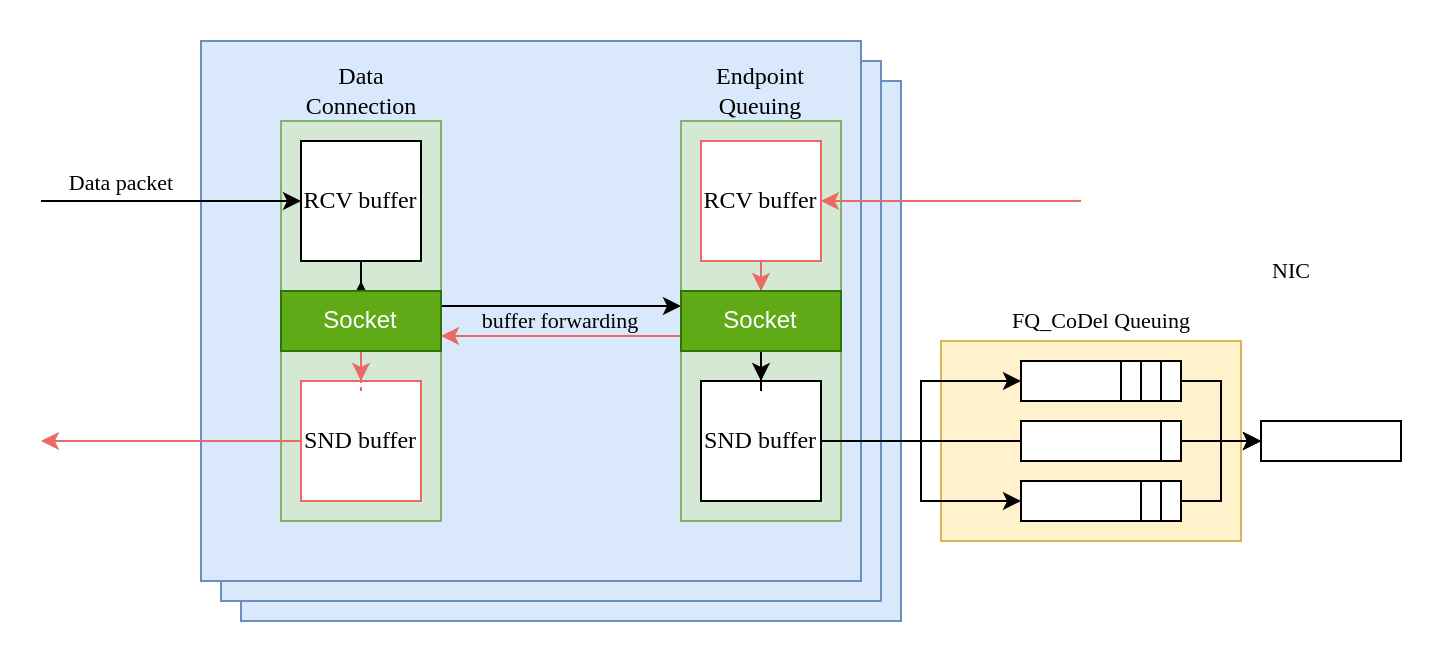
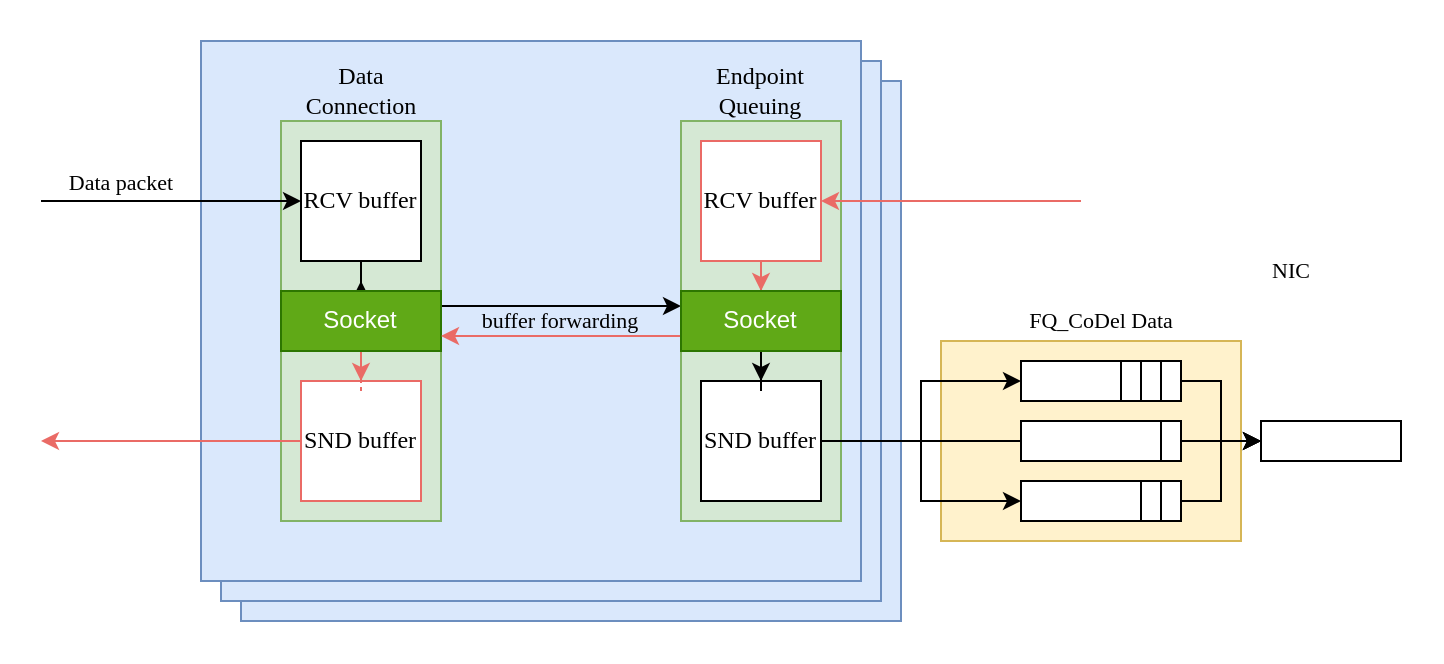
node "FQ_CoDel Queuing": label "FQ_CoDel Queuing" -> "FQ_CoDel Data"
